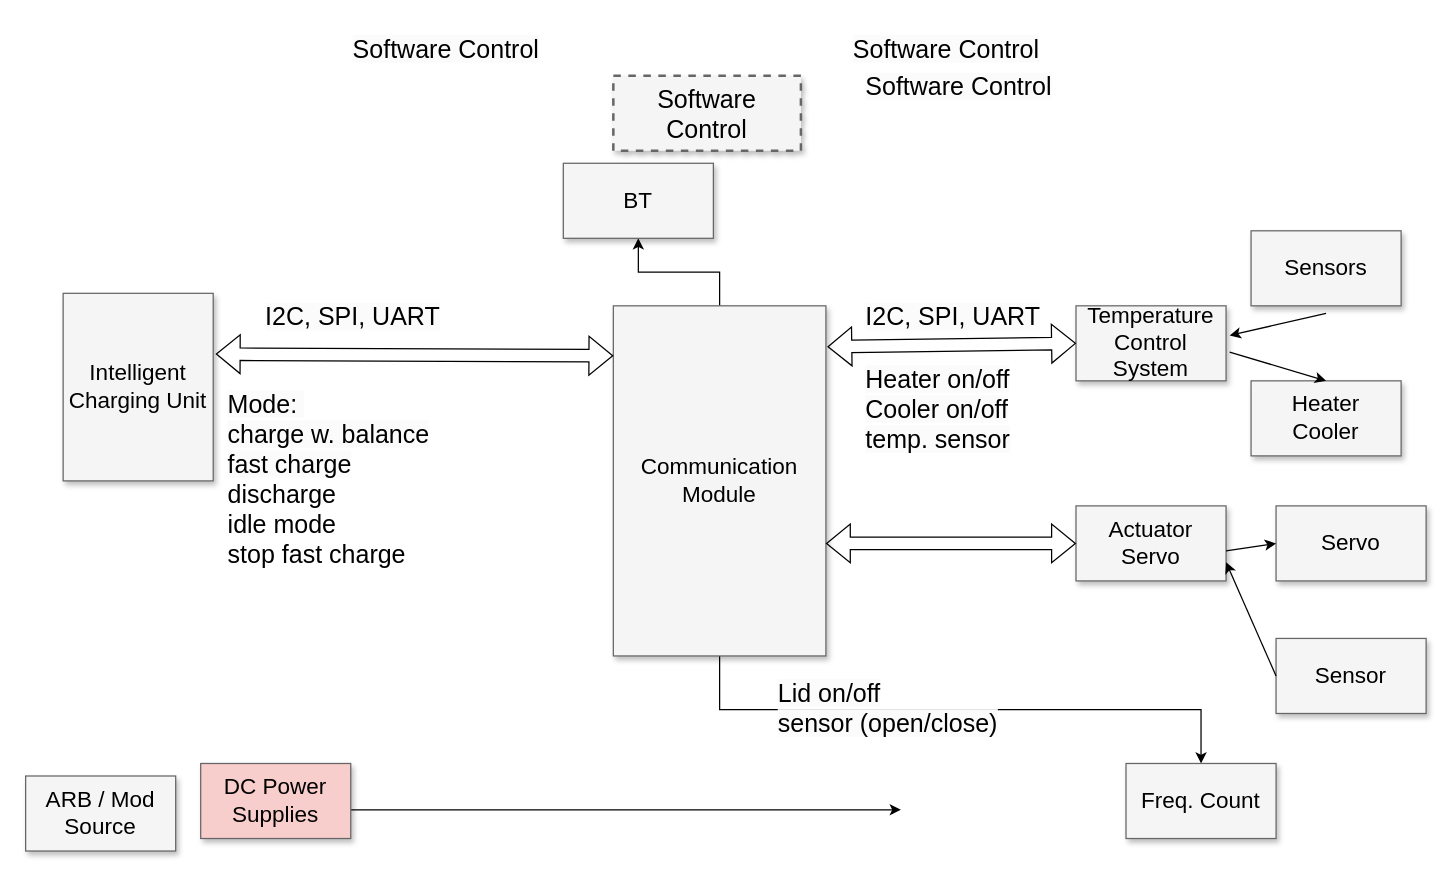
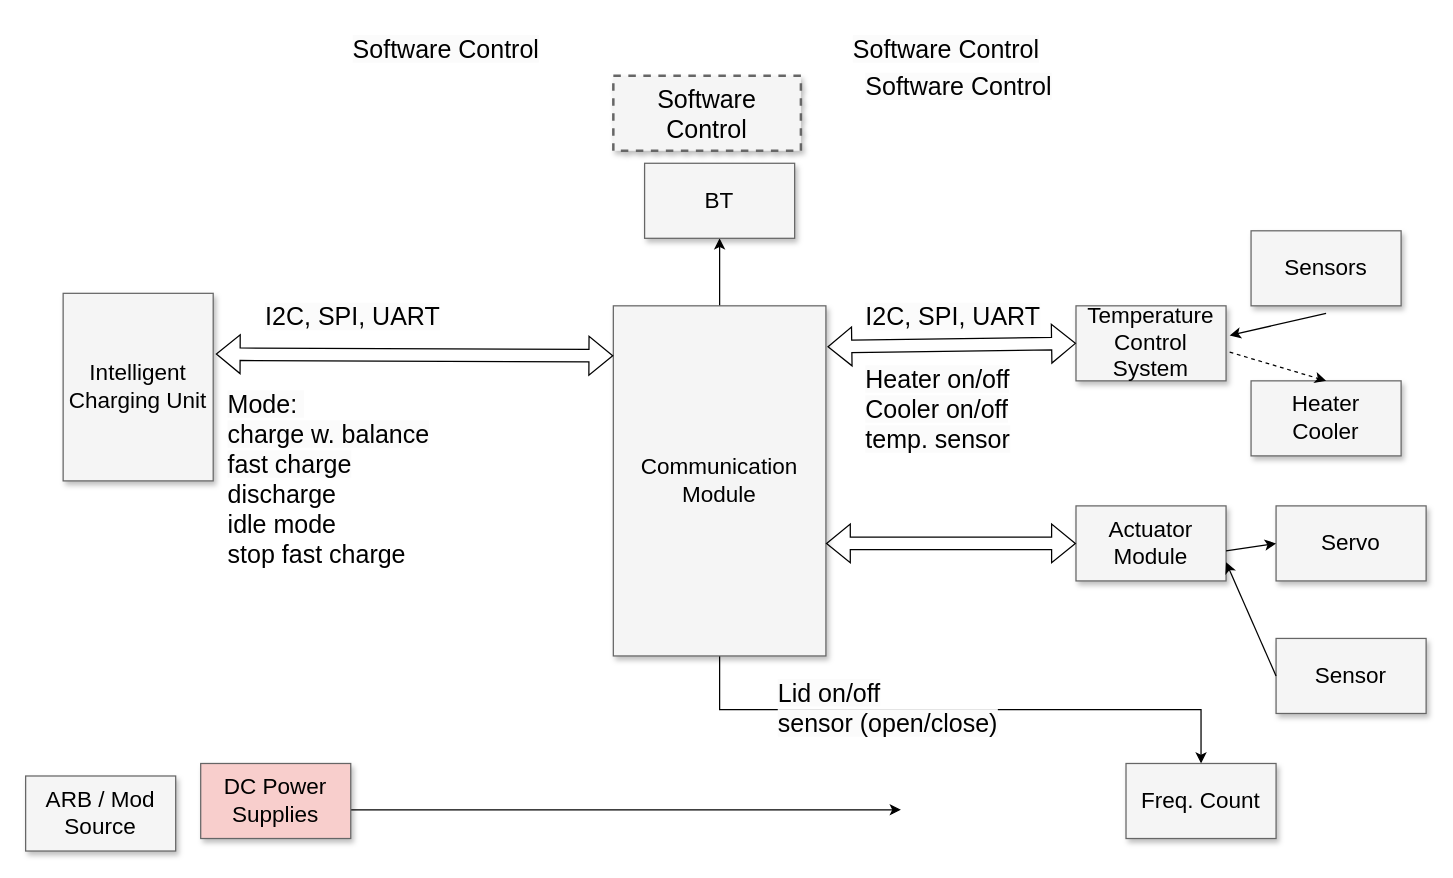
node "BT": moved (638, 201) -> (719, 201)
edge "Temperature Control System" -> "Heater Cooler": style solid -> dashed
node "Actuator Servo": label "Actuator Servo" -> "Actuator Module"
